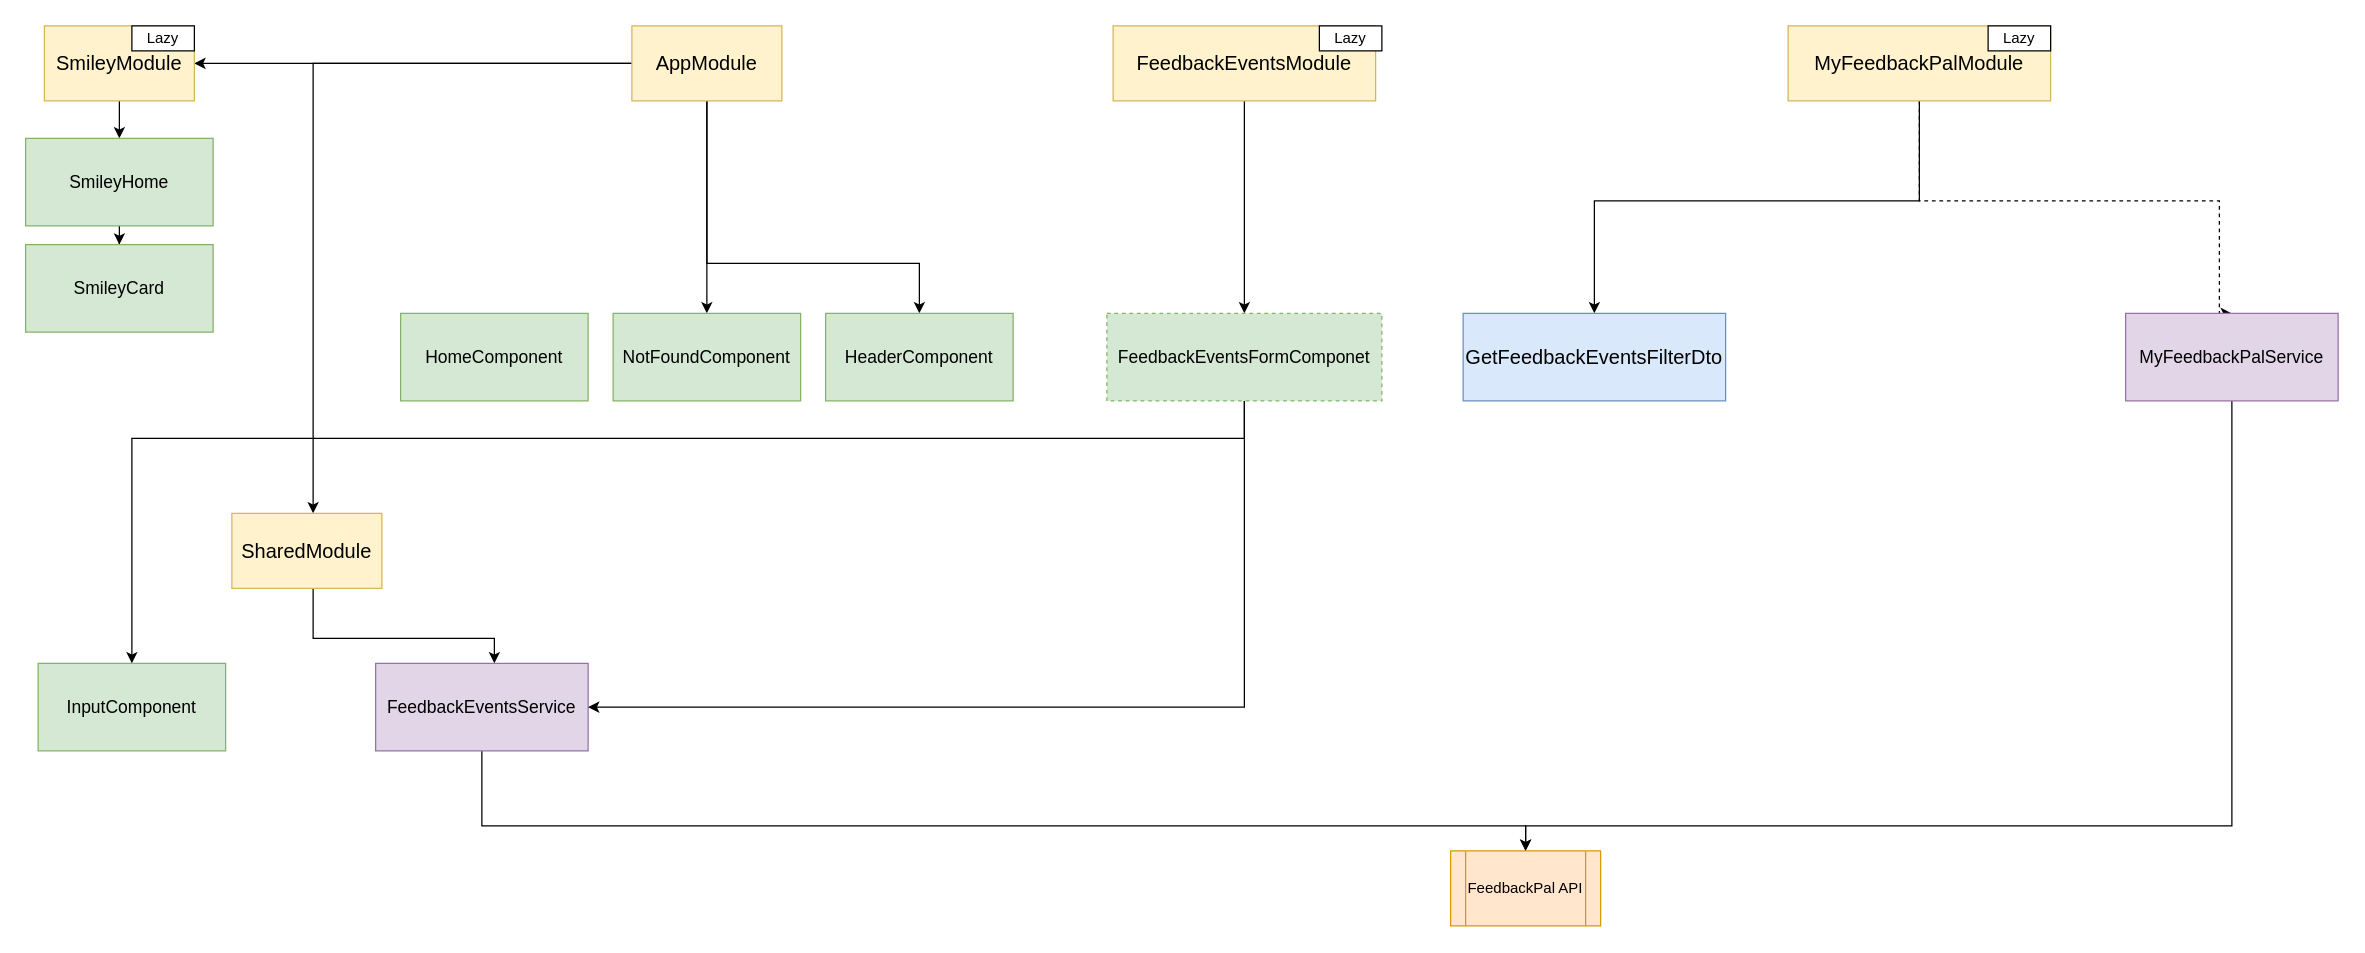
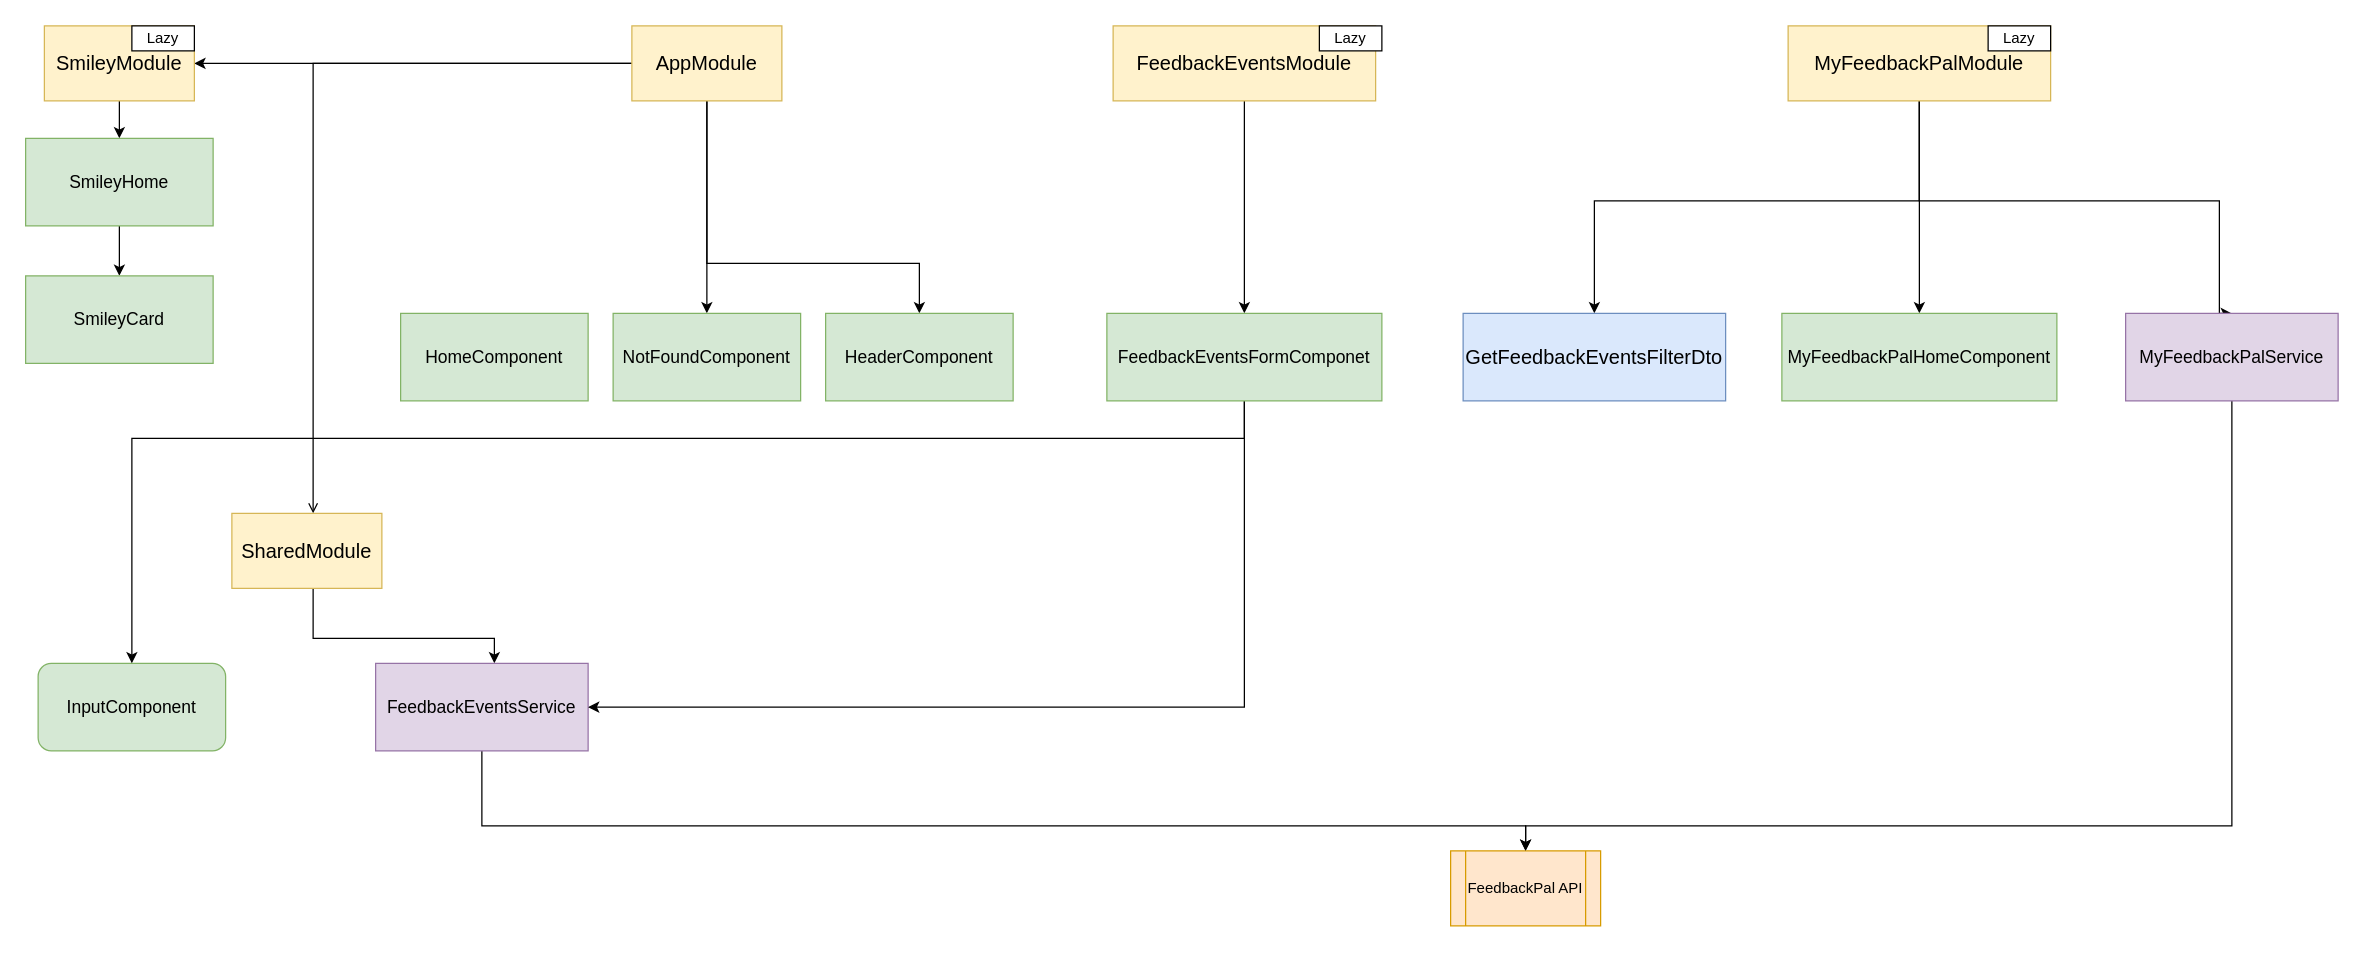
edge "MyFeedbackPalModule" -> "MyFeedbackPalService": style dashed -> solid
edge "MyFeedbackPalModule" -> "MyFeedbackPalHomeComponent": added
node "SmileyCard": moved (119, 288) -> (119, 319)
node "FeedbackEventsFormComponet": style dashed -> solid
node "MyFeedbackPalHomeComponent": added
edge "AppModule" -> "SharedModule": arrowhead classic -> open
node "InputComponent": shape rectangle -> rounded rectangle
